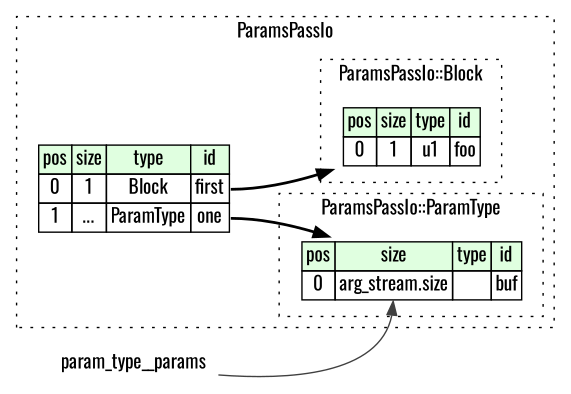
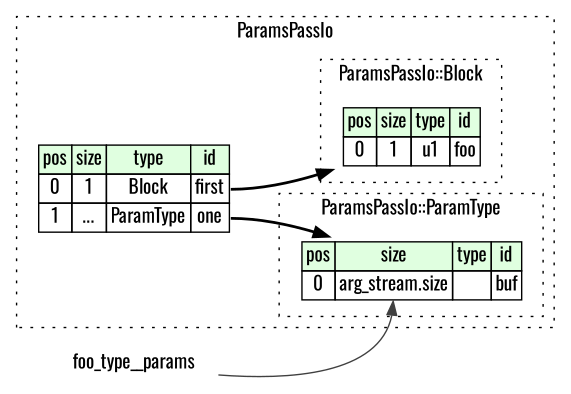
node "param_type__params": label "param_type__params" -> "foo_type__params"
